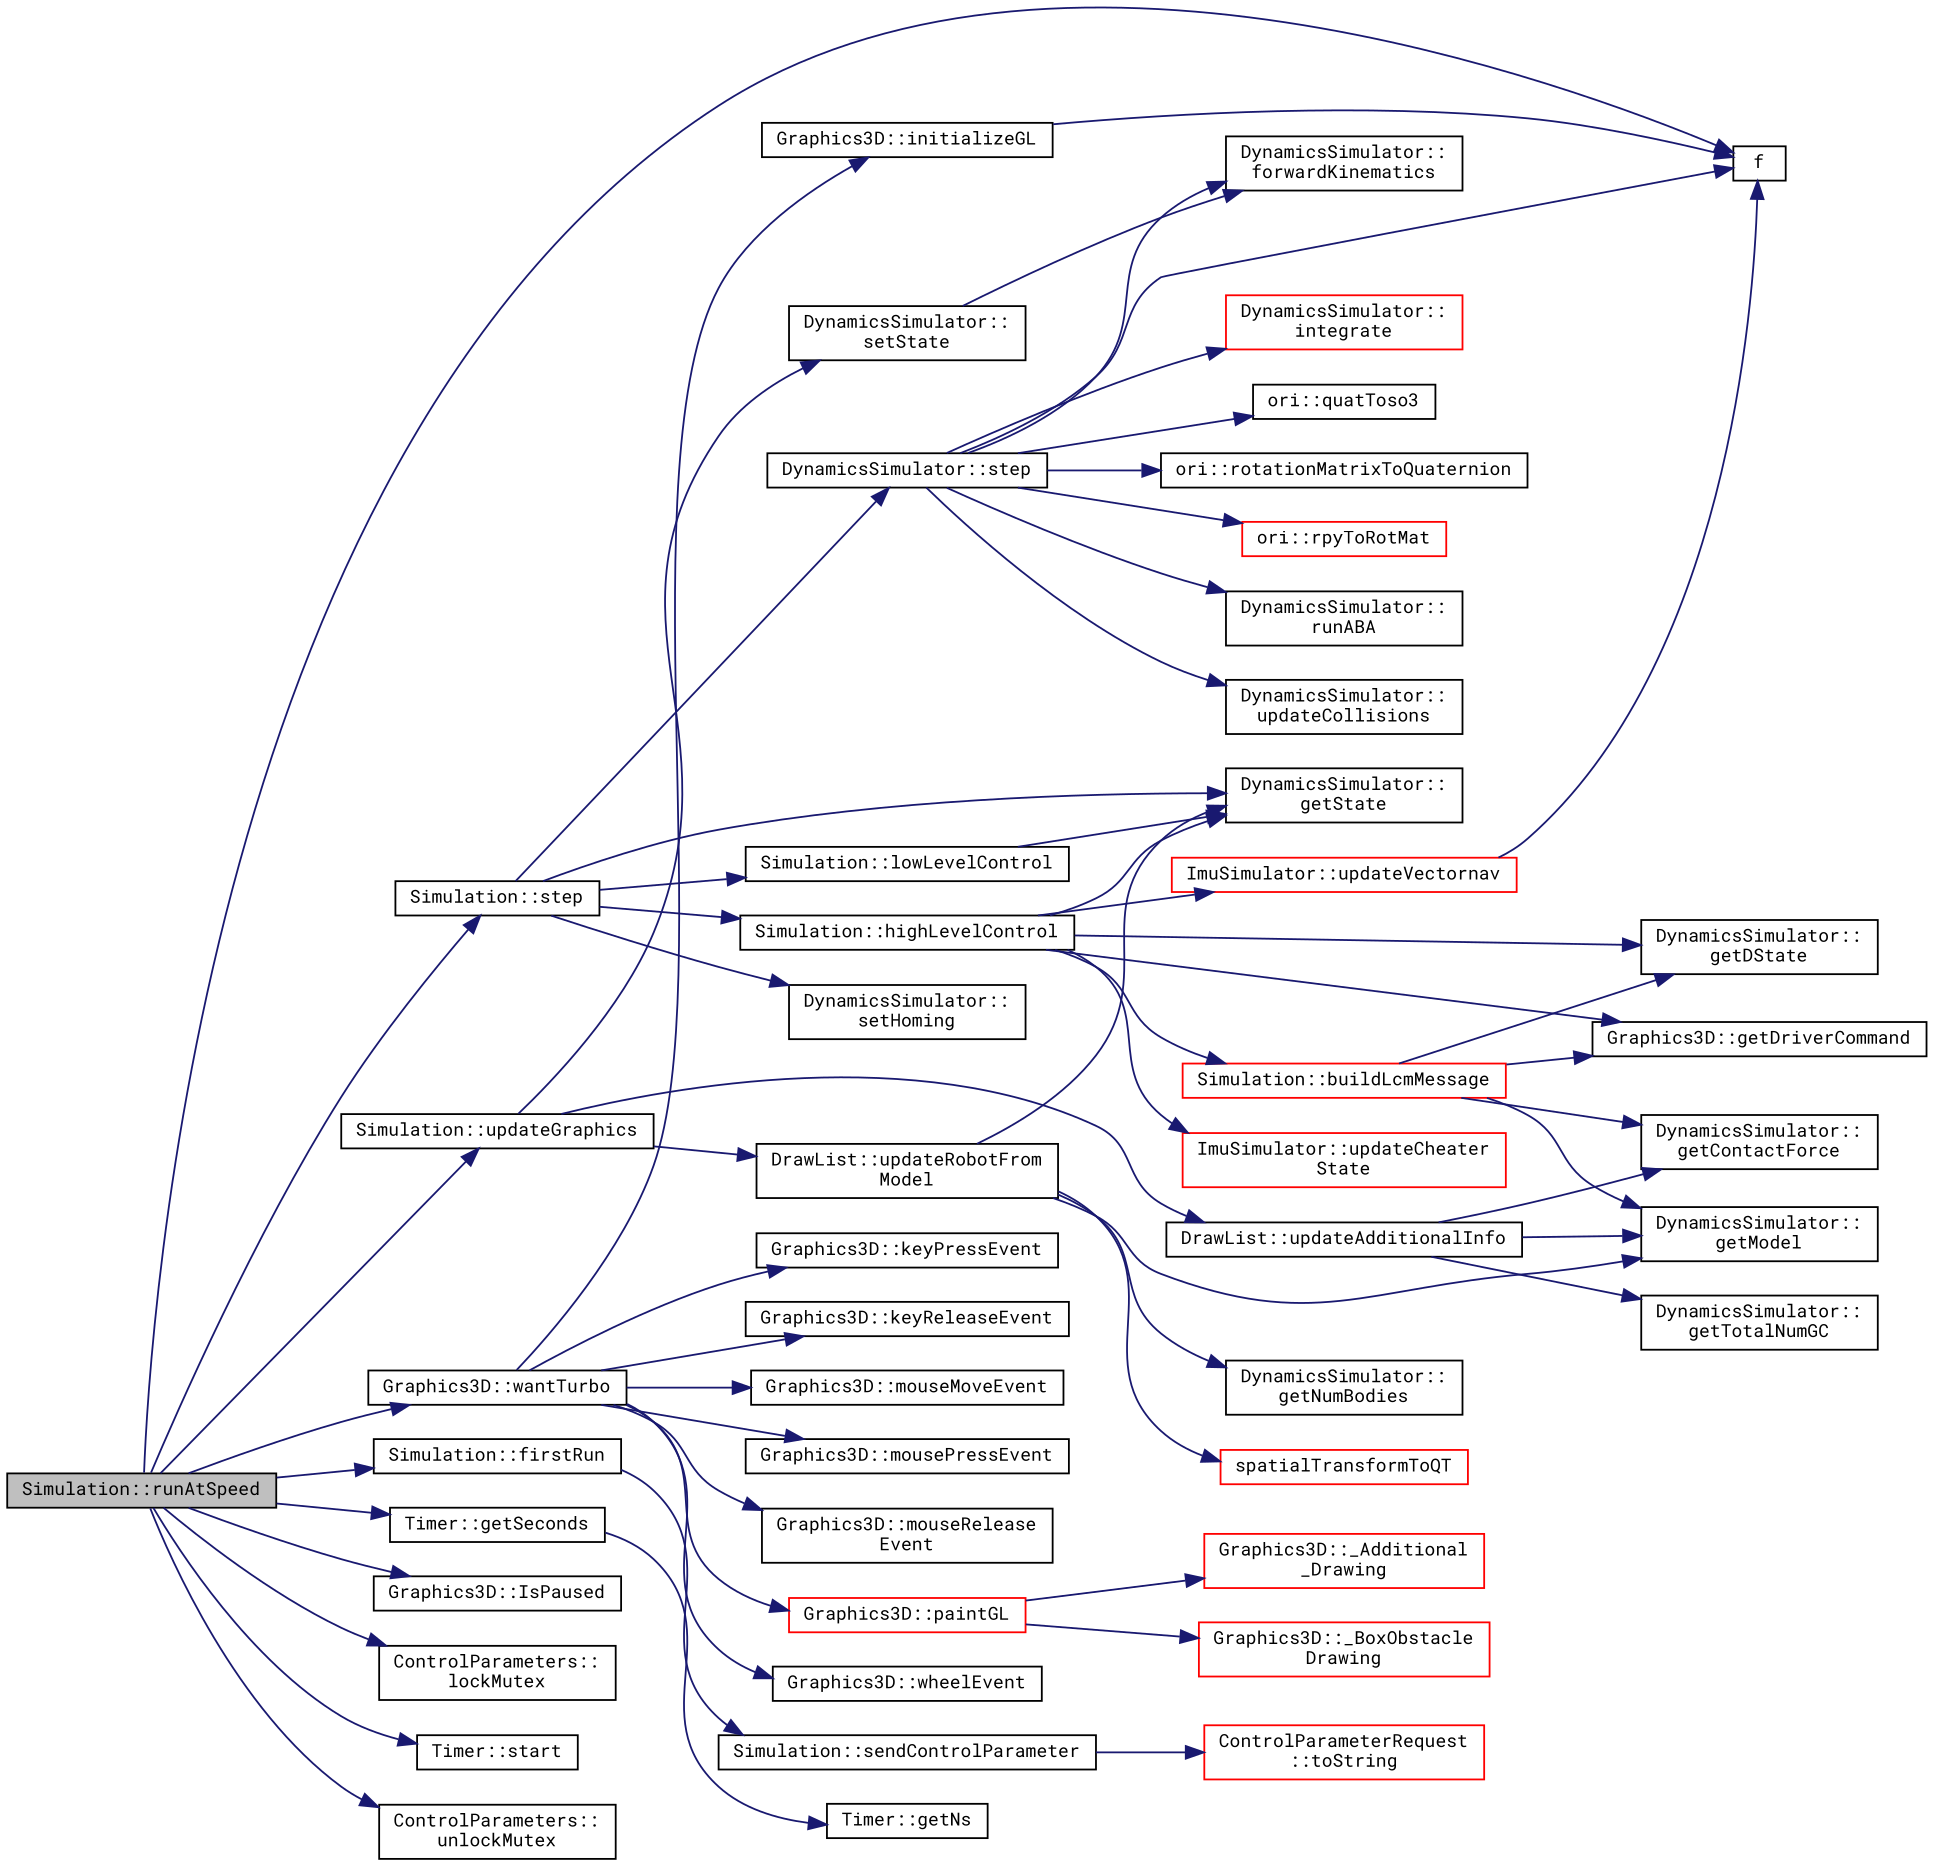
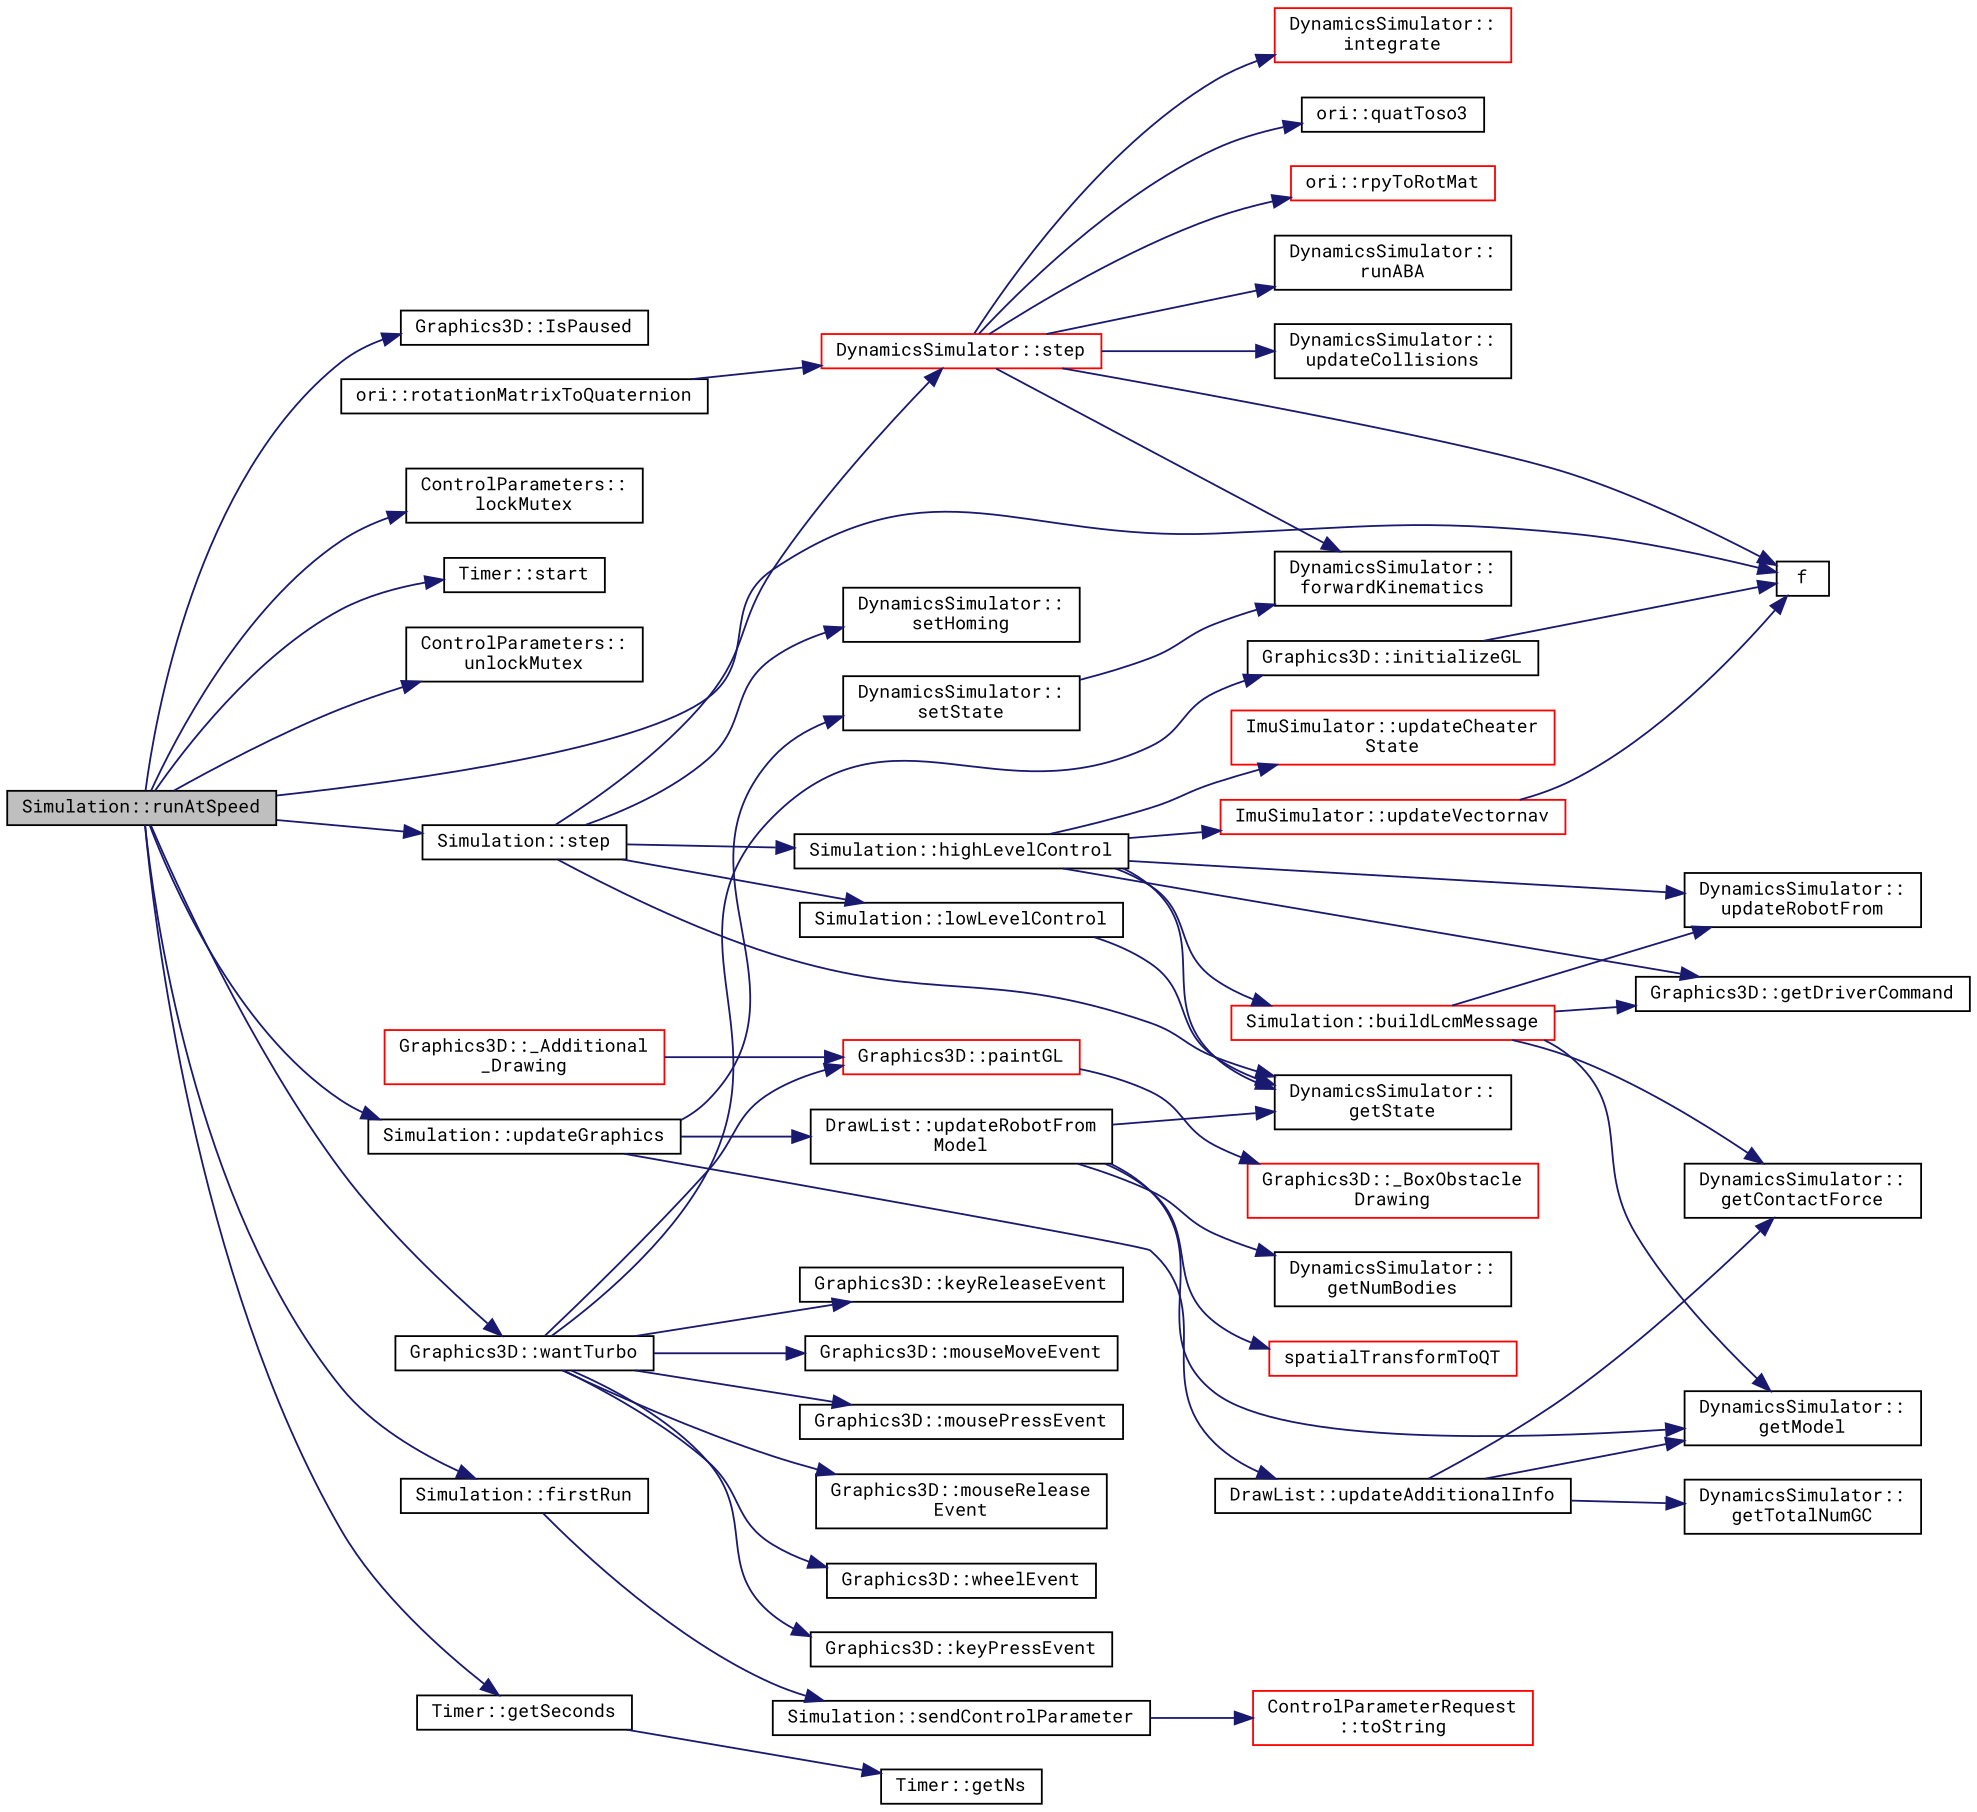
node "DynamicsSimulator::step": color black -> red
edge "DynamicsSimulator::step" -> "ori::rotationMatrixToQuaternion": reversed
node "DynamicsSimulator:: getDState": label "DynamicsSimulator:: getDState" -> "DynamicsSimulator:: updateRobotFrom"
edge "Graphics3D::paintGL" -> "Graphics3D::_Additional _Drawing": reversed
